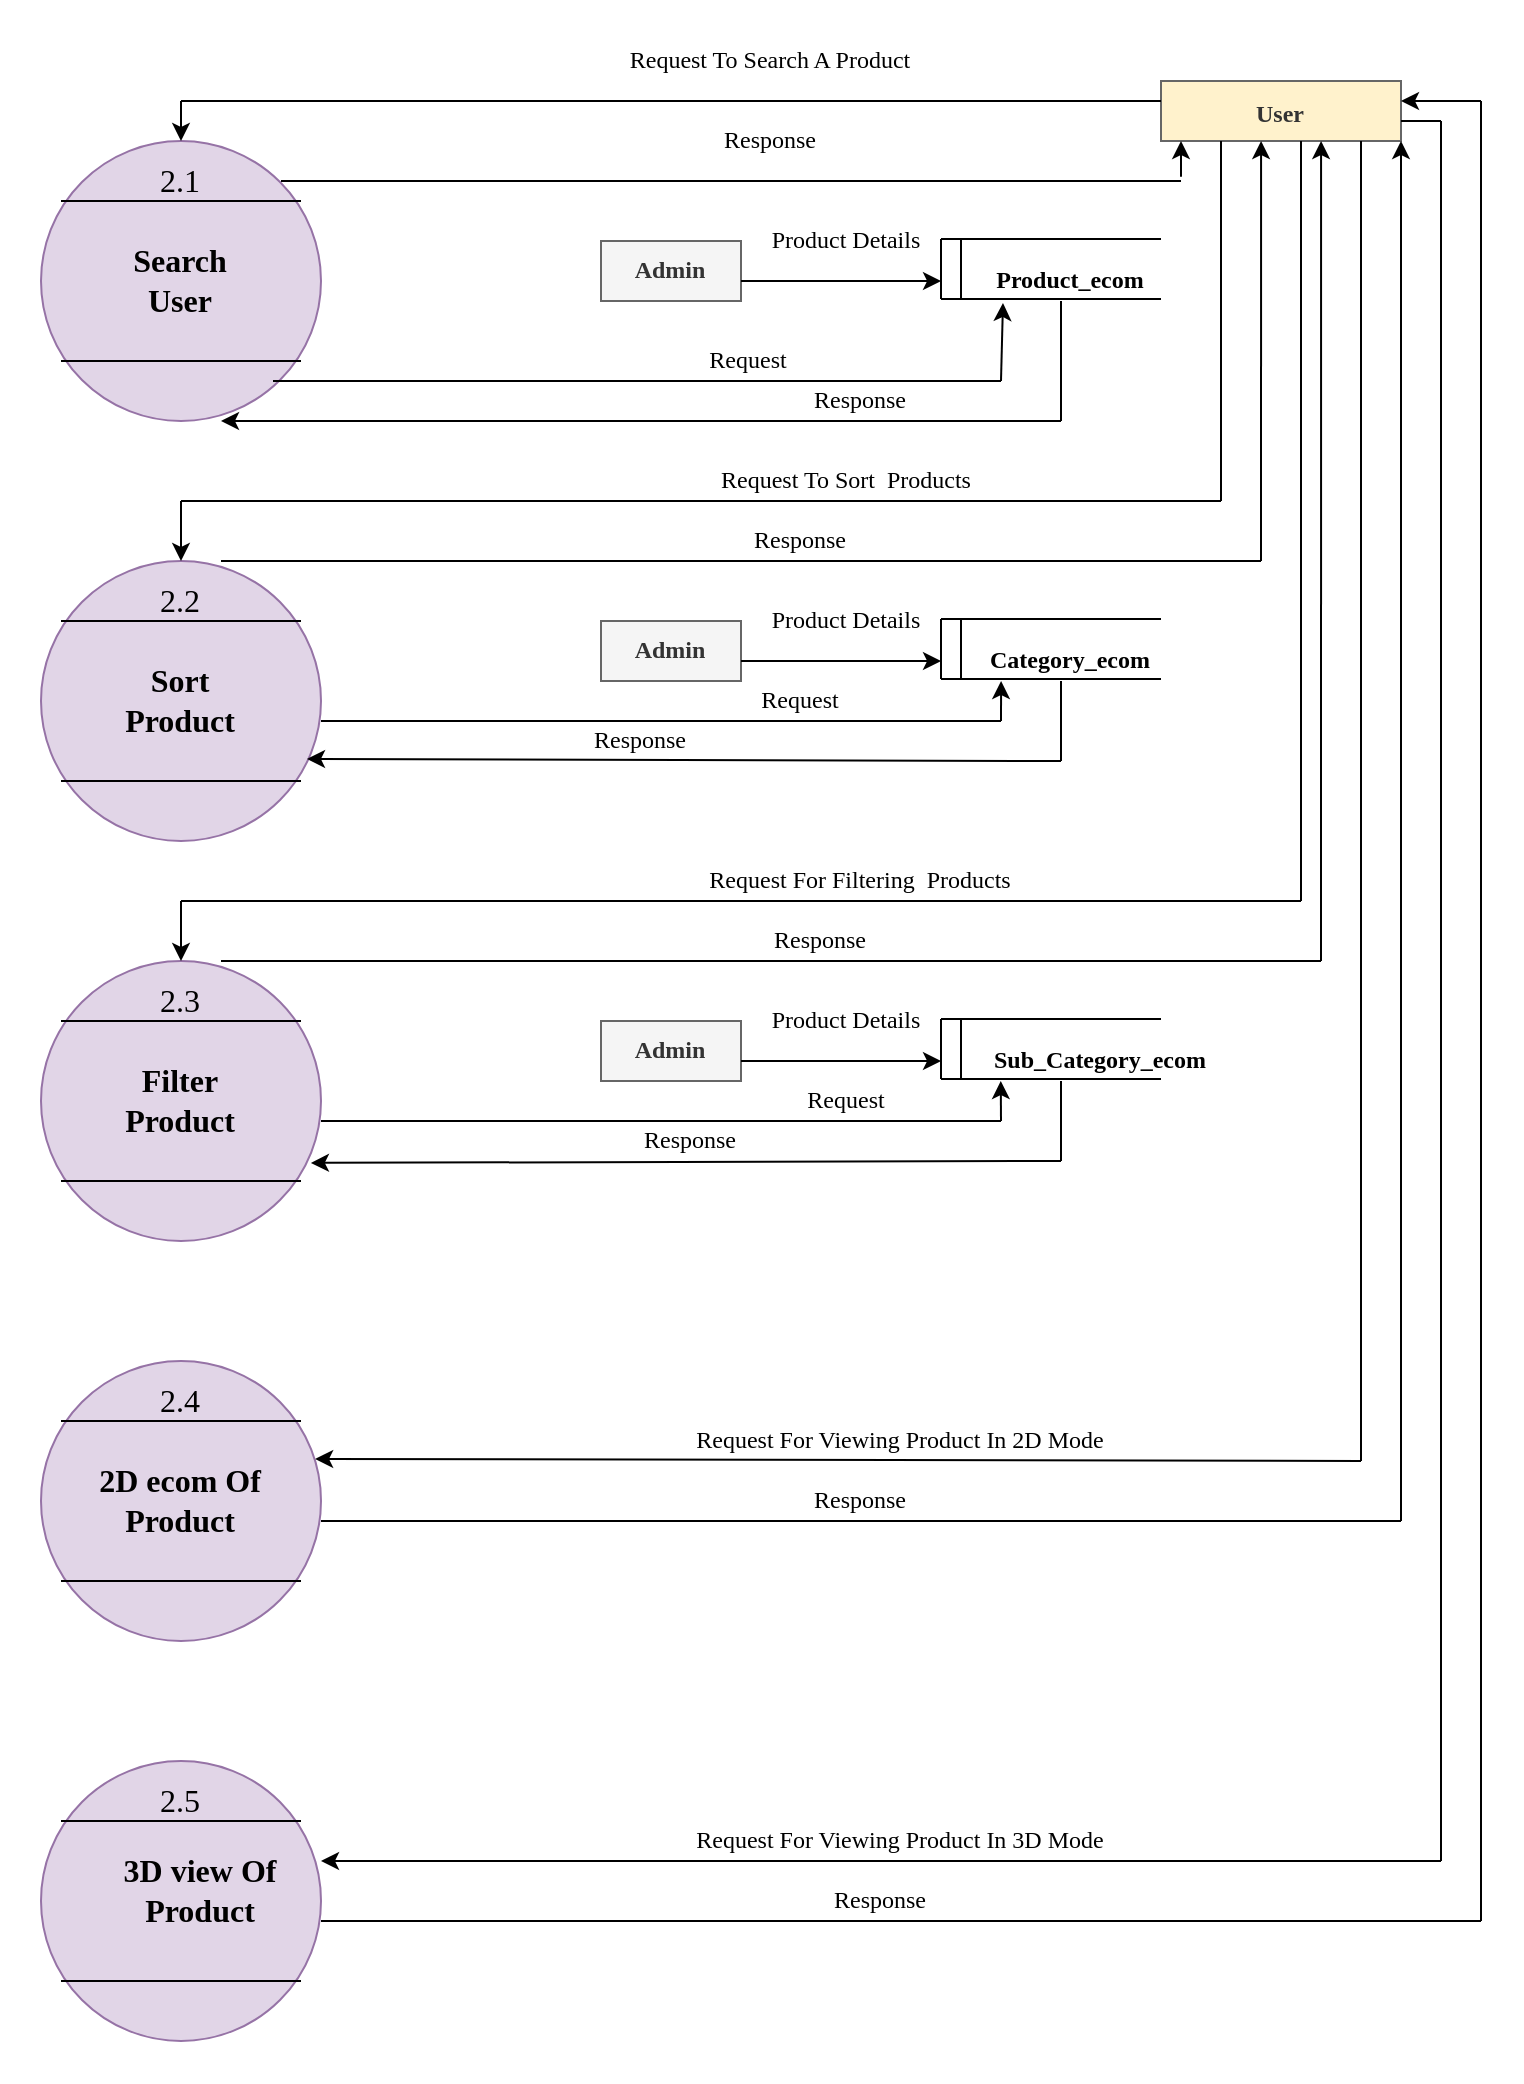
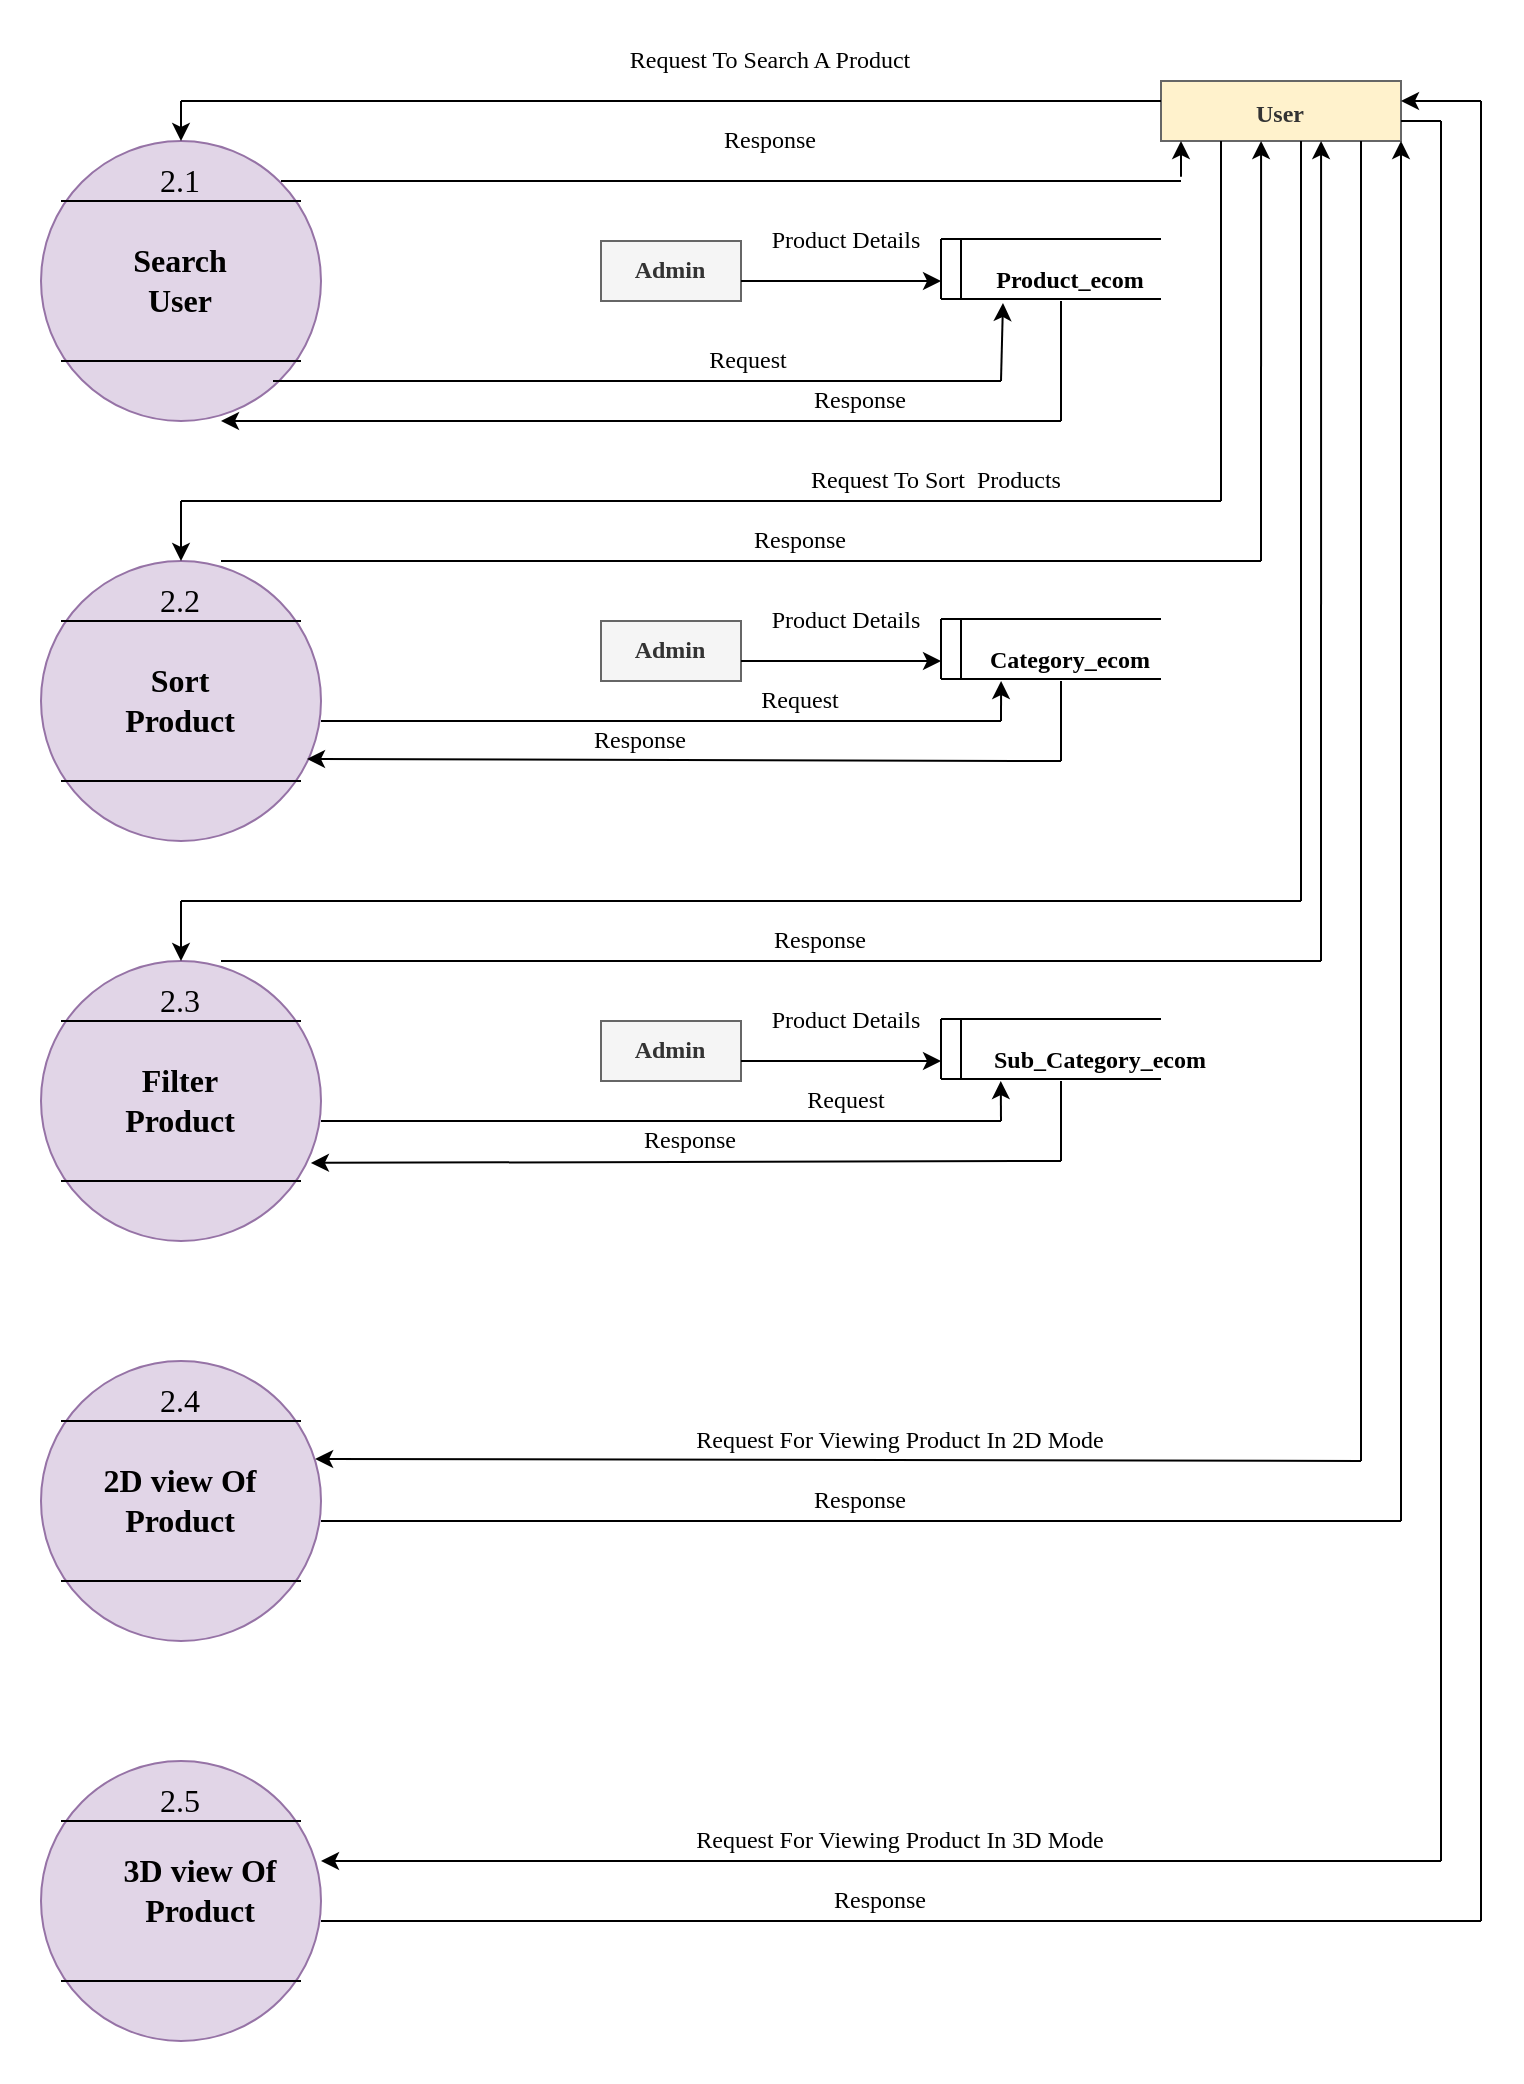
node "Request To Sort Products": moved (847, 481) -> (937, 481)
node "Request For Filtering Products": removed
node "2D ecom Of Product": label "2D ecom Of Product" -> "2D view Of Product"
